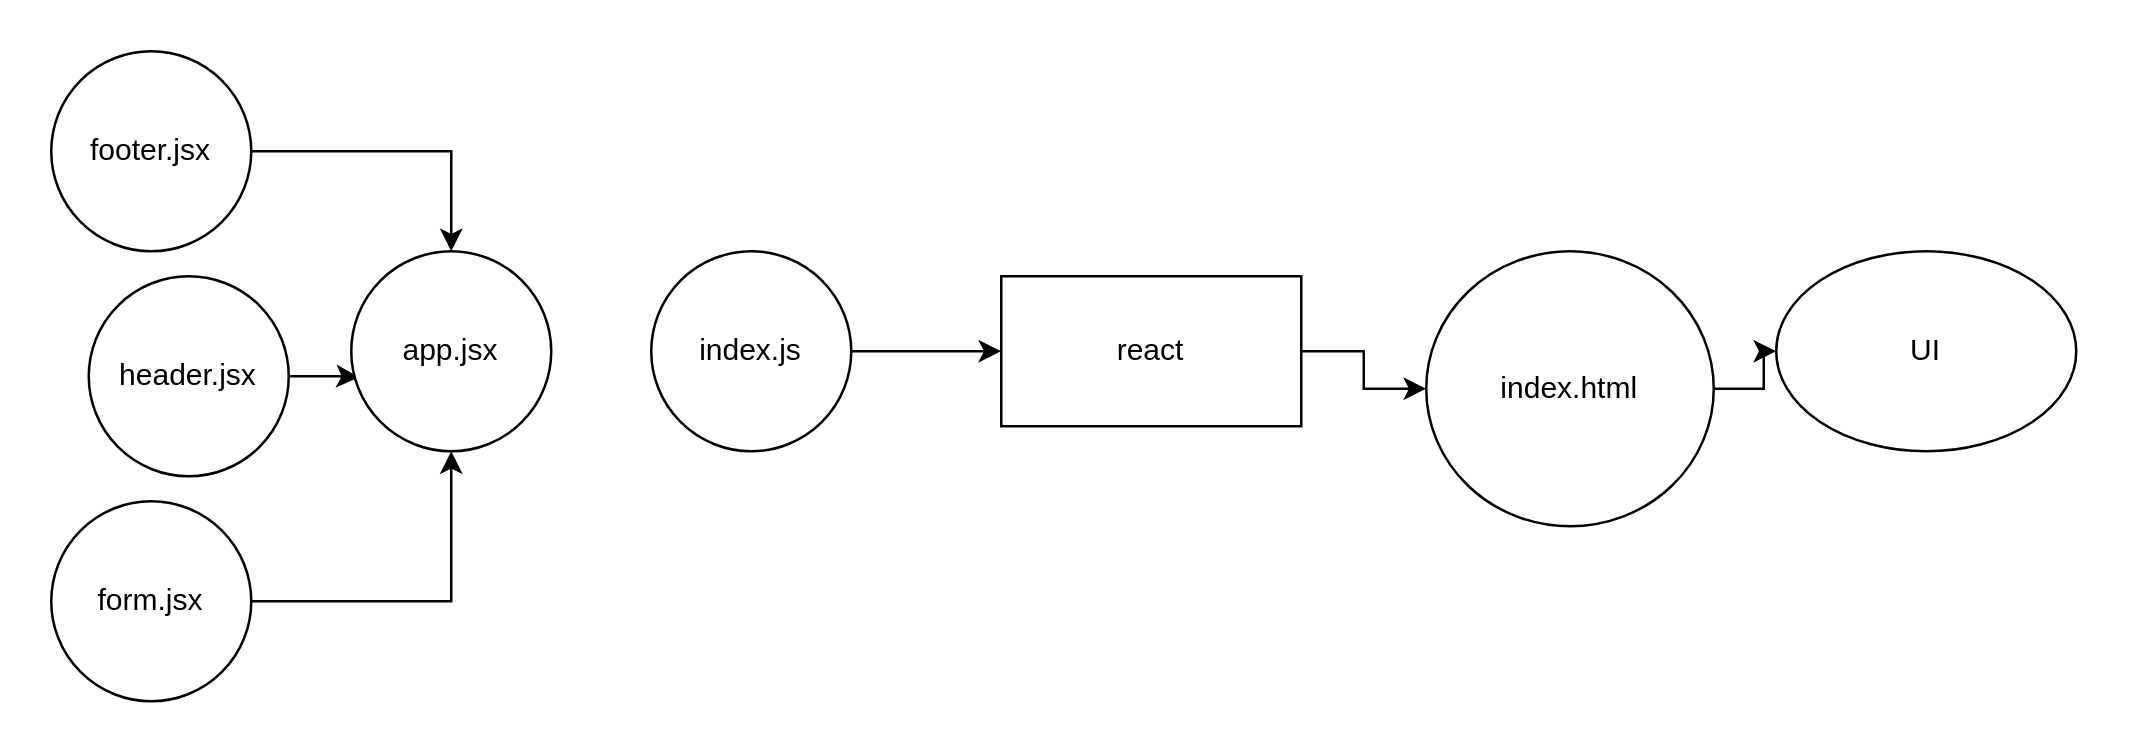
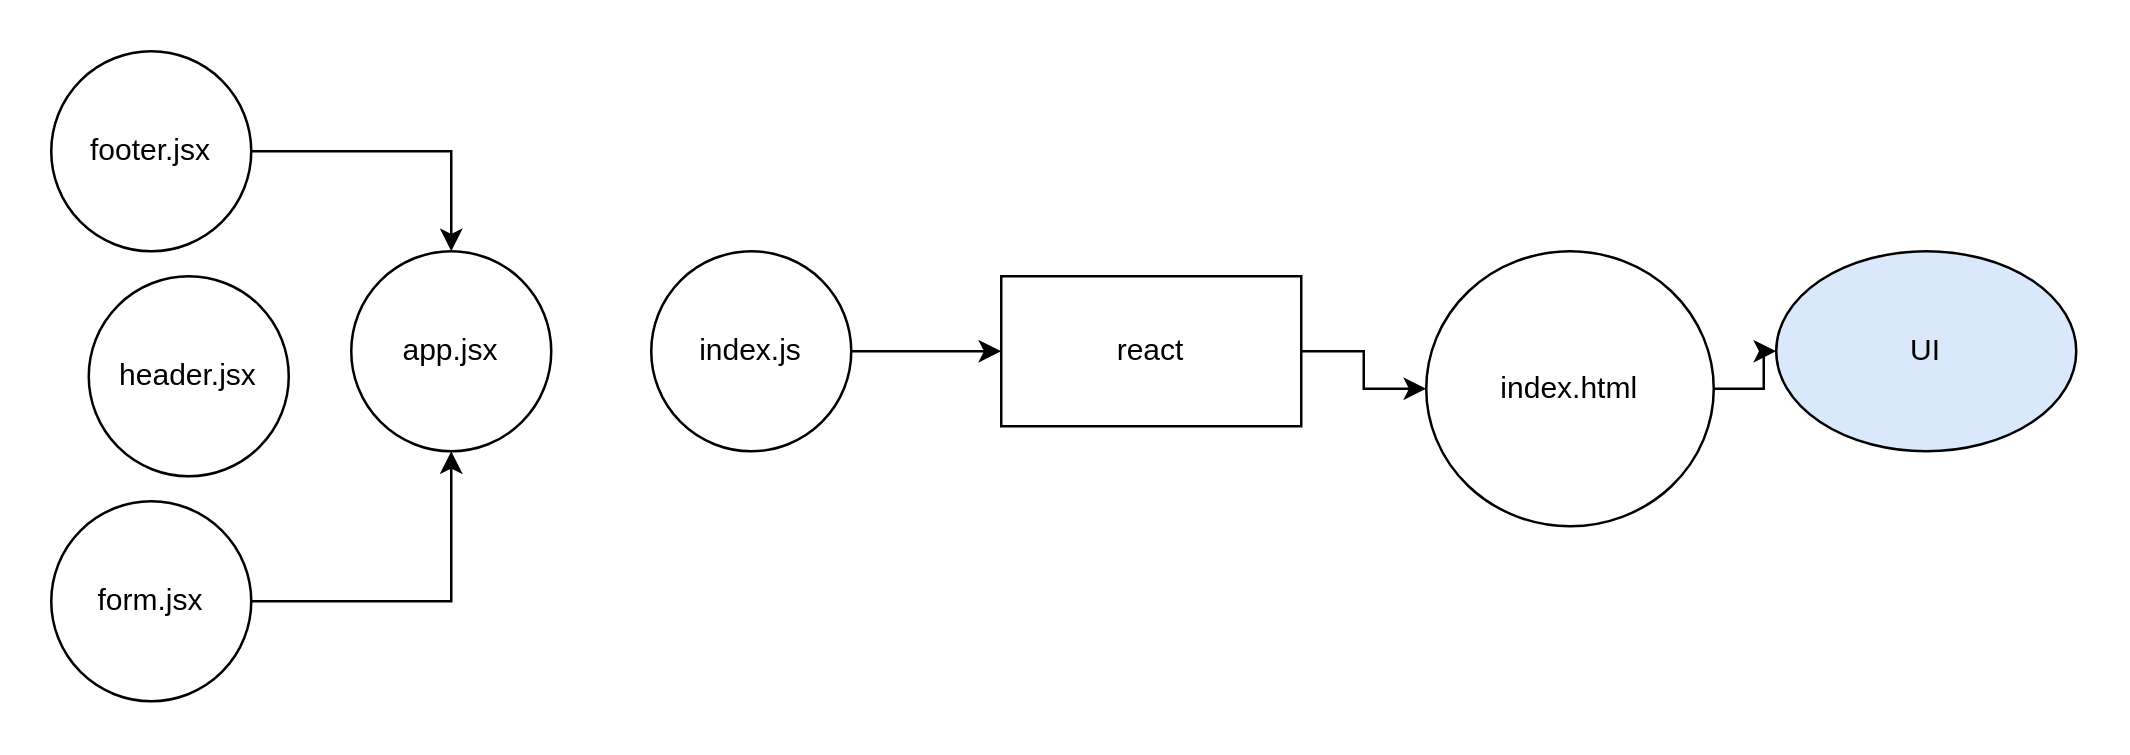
node "UI": fillcolor #ffffff -> #dae8fc
edge "header.jsx" -> "app.jsx": removed
